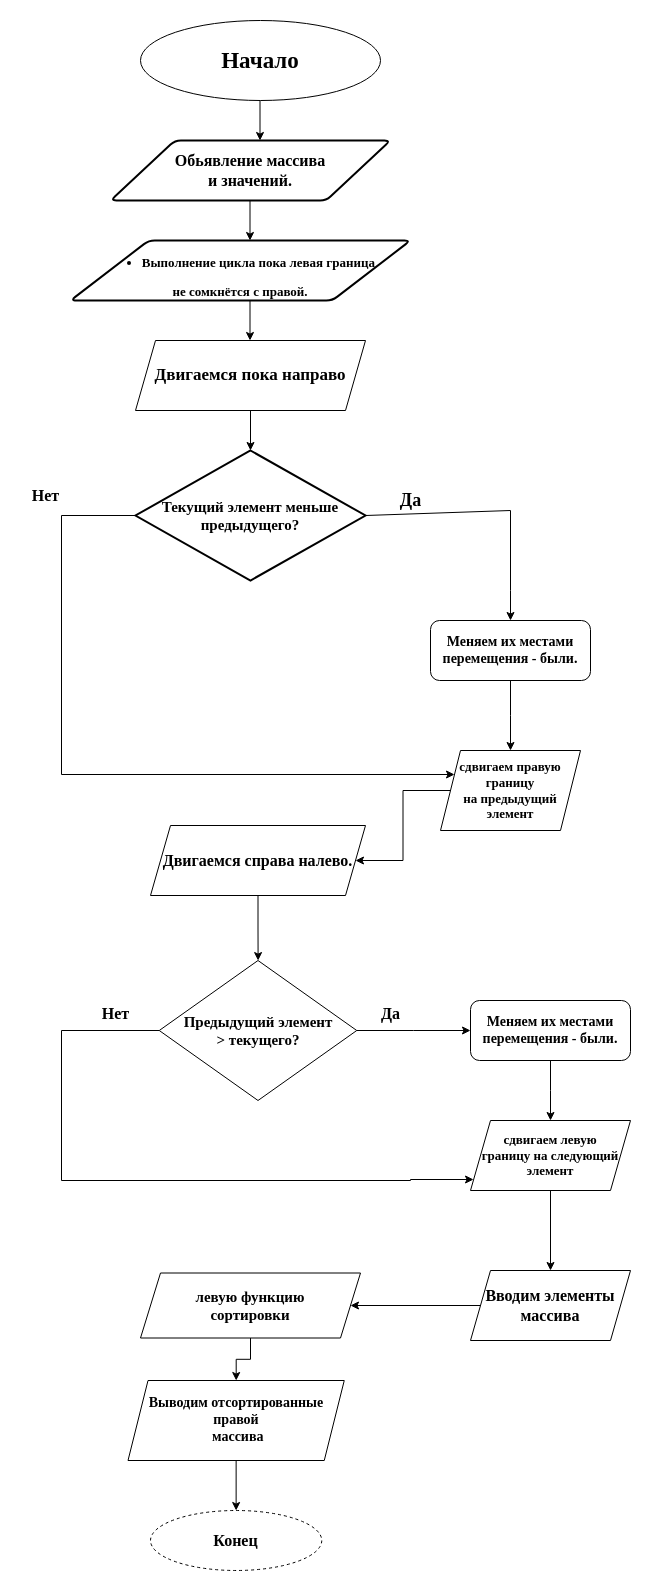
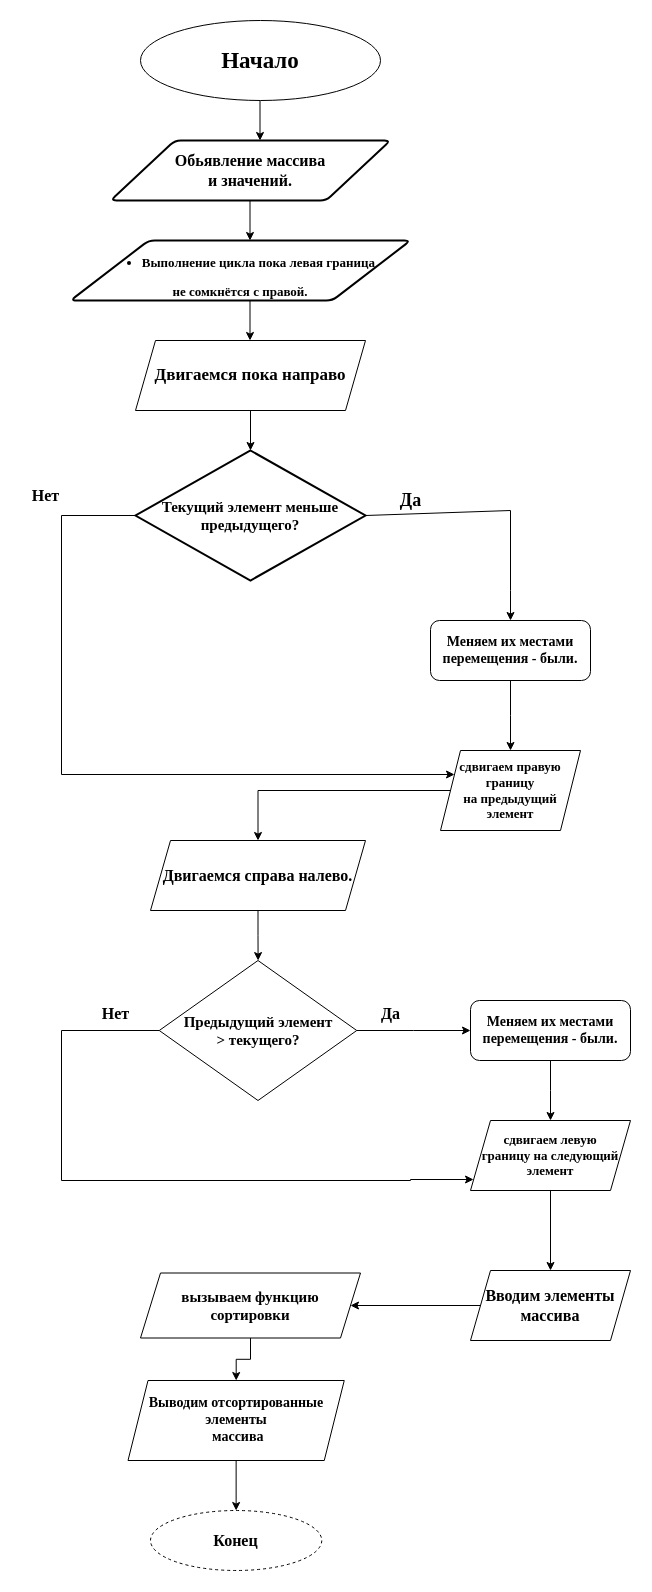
node "Двигаемся справа налево.": moved (258, 861) -> (258, 876)
node "левую функцию сортировки": label "левую функцию сортировки" -> "вызываем функцию сортировки"
node "Выводим отсортированные правой массива": label "Выводим отсортированные правой массива" -> "Выводим отсортированные элементы массива"
